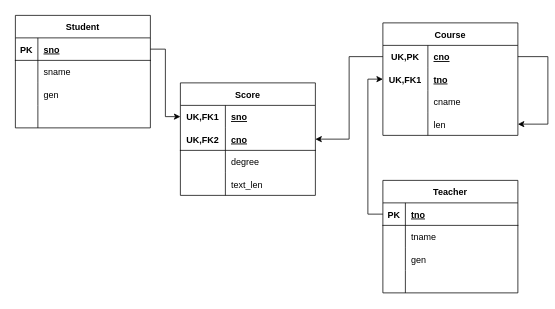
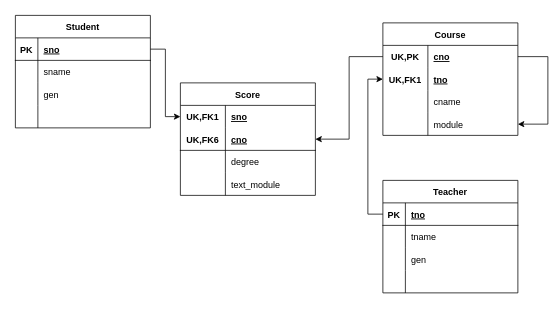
node "len": label "len" -> "module"
node "UK,FK2": label "UK,FK2" -> "UK,FK6"
node "text_len": label "text_len" -> "text_module"
